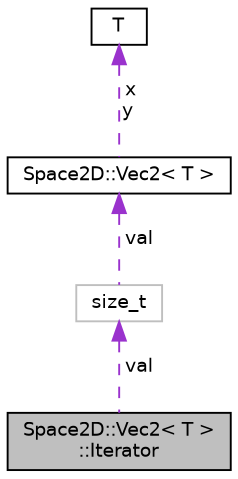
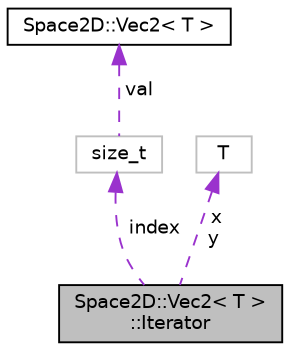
node "T": color black -> grey75
edge "Space2D::Vec2< T >" -> "T": now "Space2D::Vec2< T > ::Iterator" -> "T"
edge "Space2D::Vec2< T > ::Iterator" -> "size_t": label " val" -> " index"
